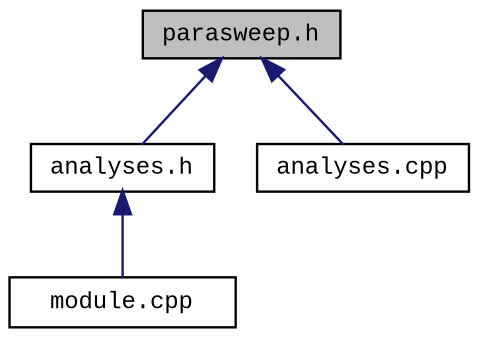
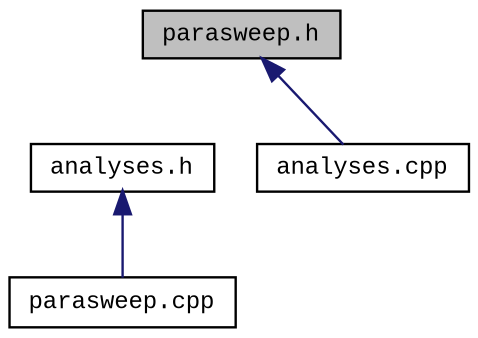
edge "analyses.h" -> "parasweep.h": removed
node "module.cpp": label "module.cpp" -> "parasweep.cpp"
